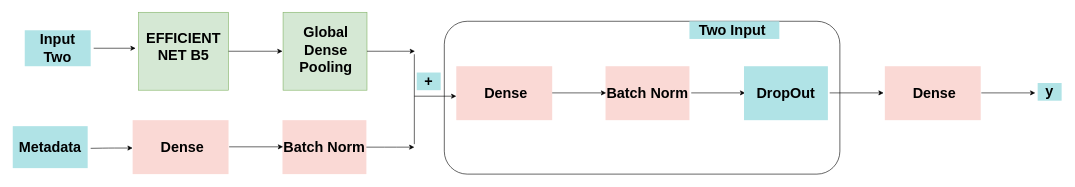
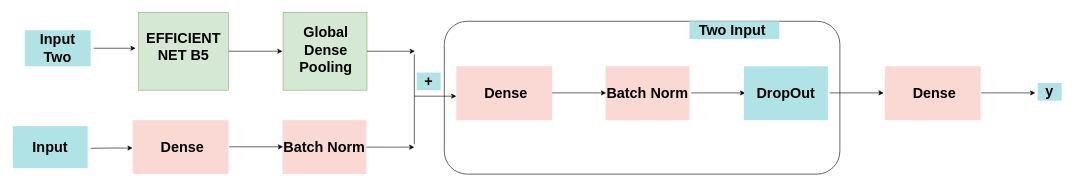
node "Metadata": label "Metadata" -> "Input"
